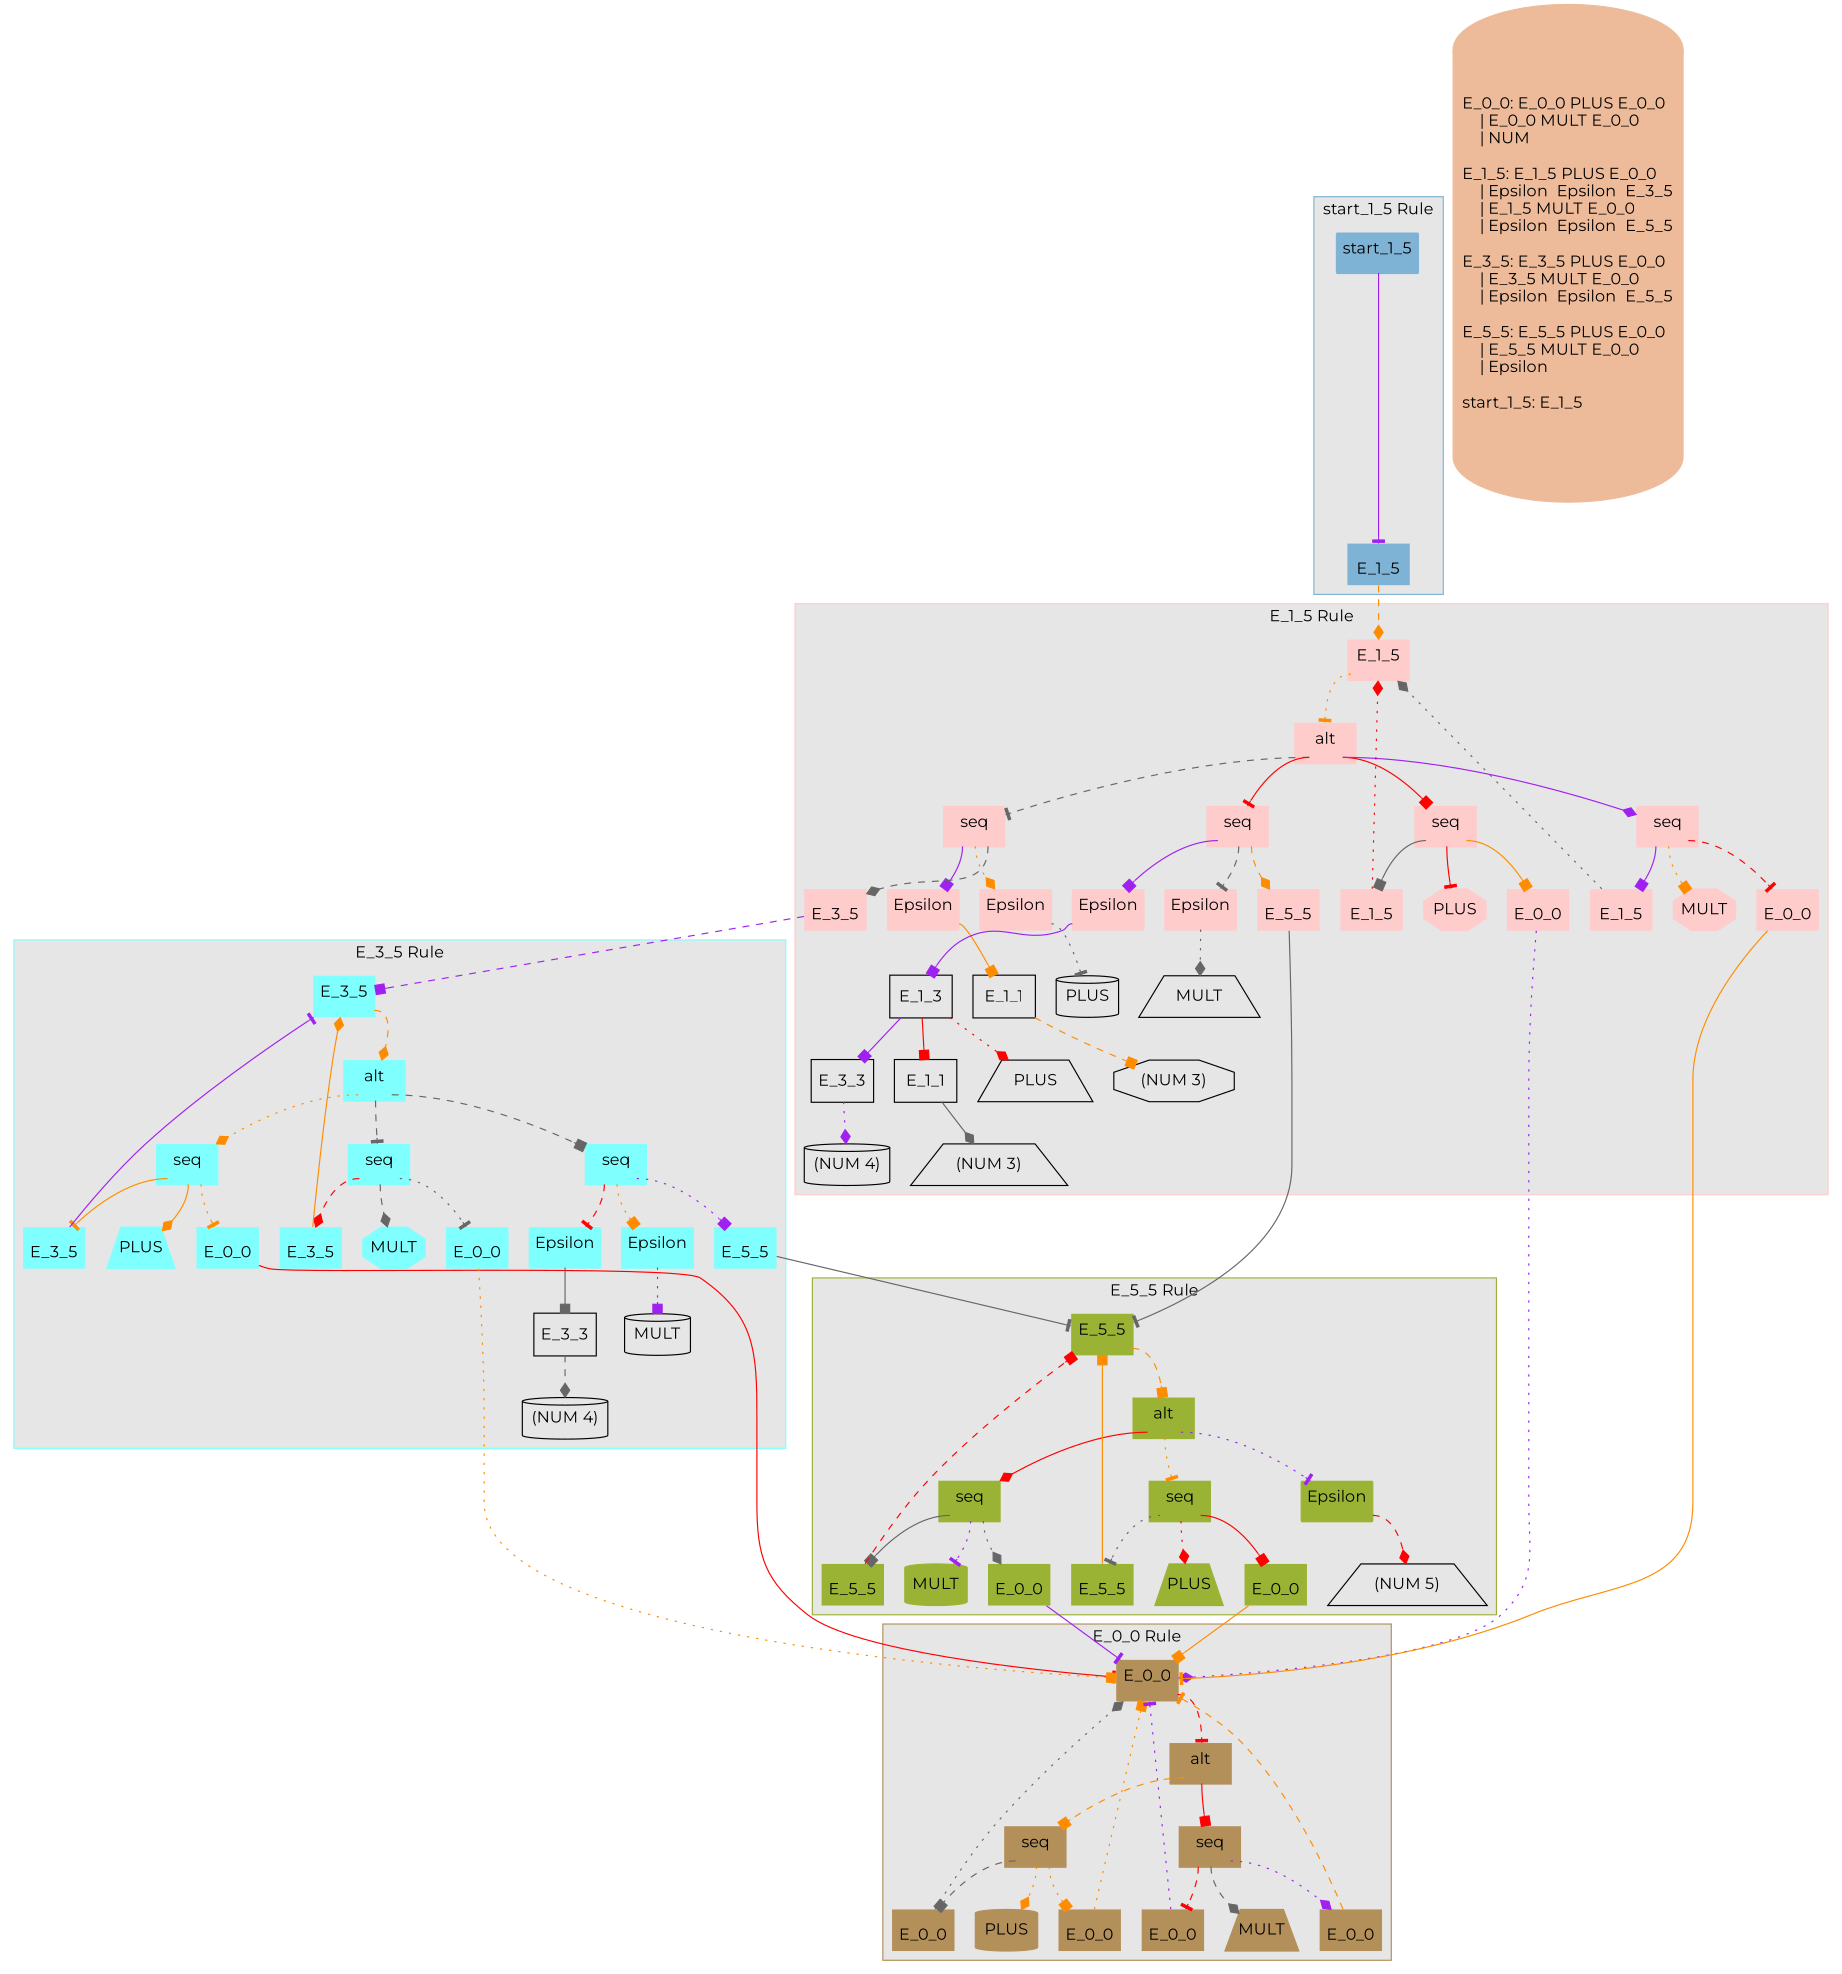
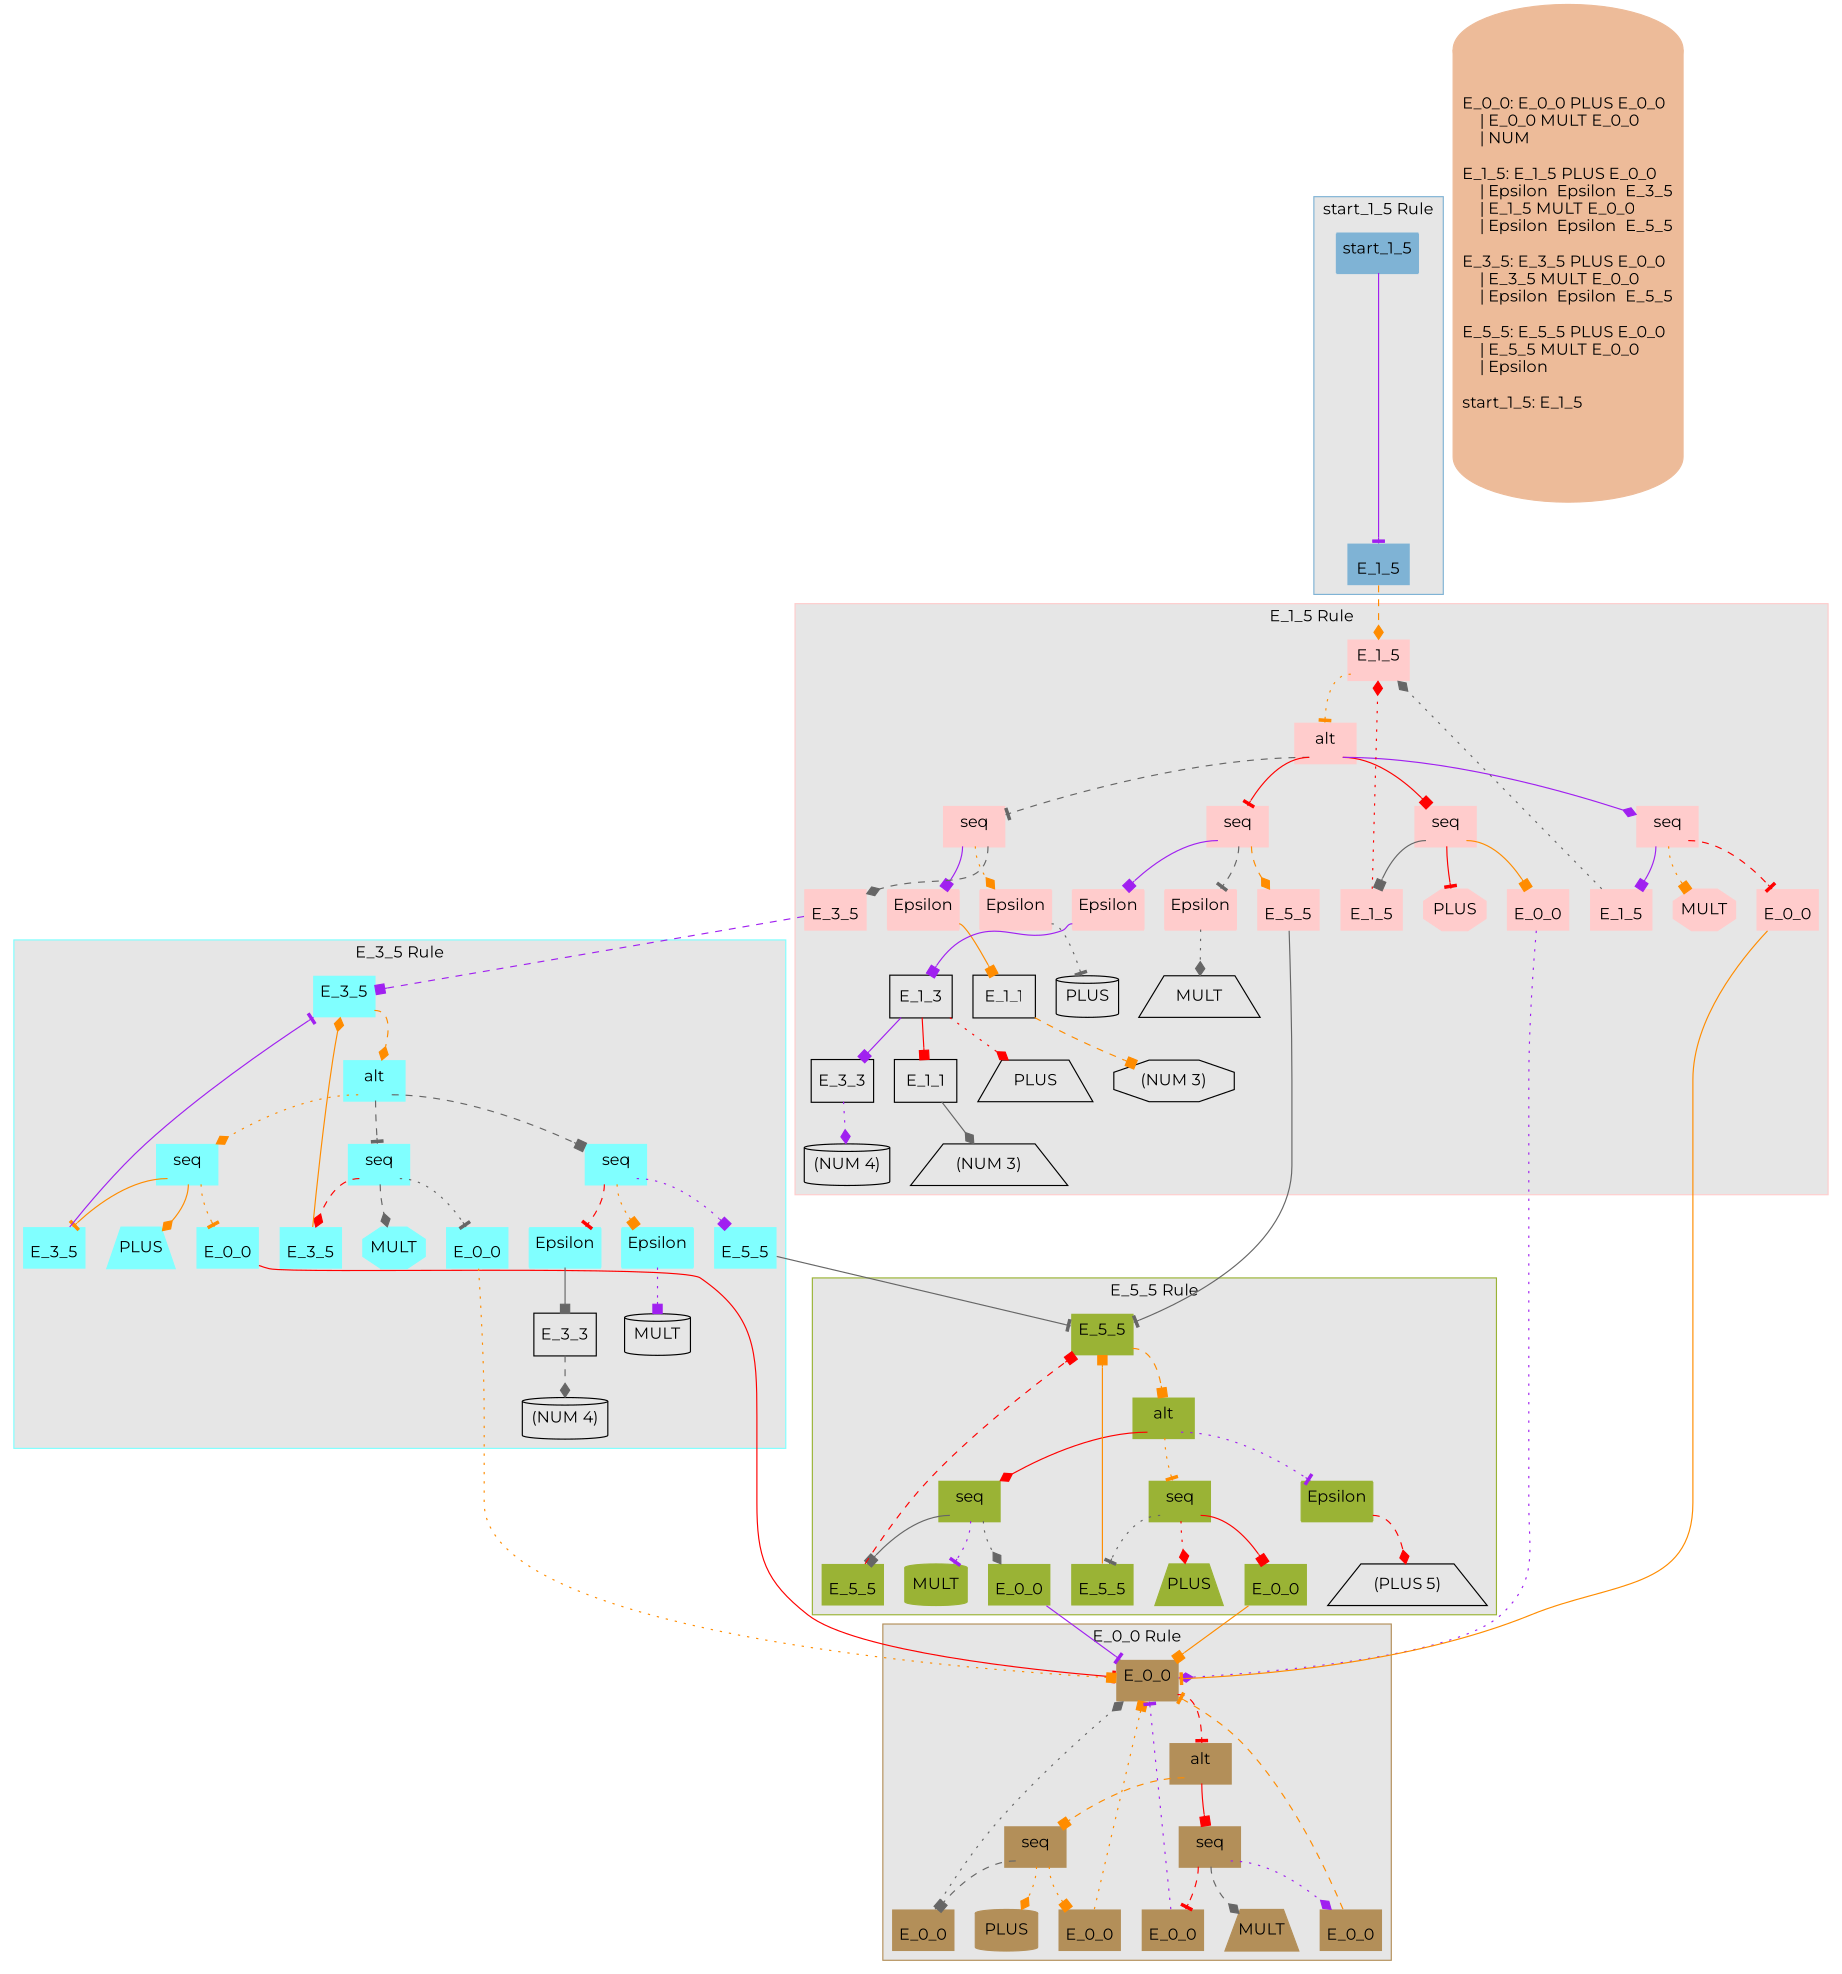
node "(NUM 5)": label "(NUM 5)" -> "(PLUS 5)"
